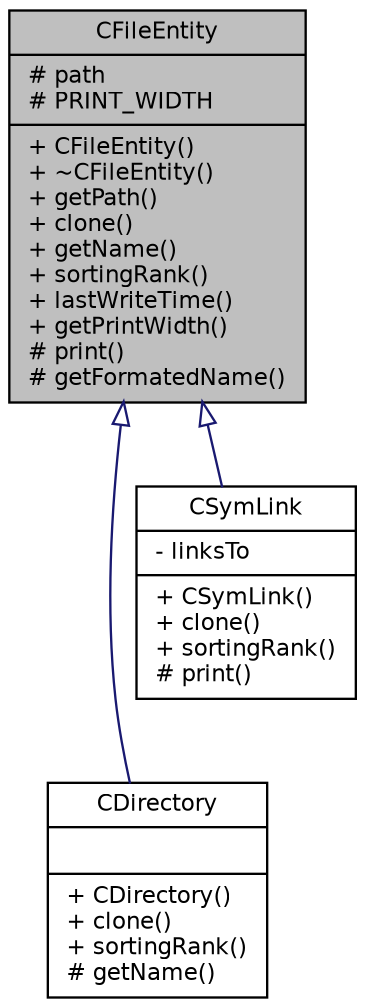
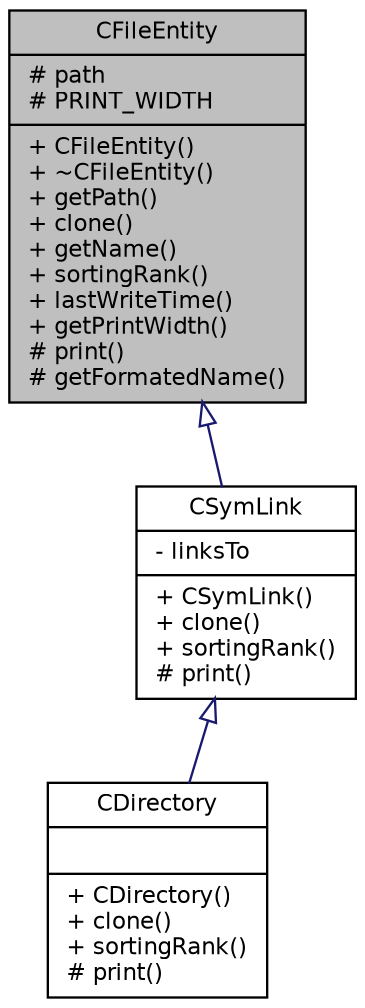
edge "CDirectory" -> "CFileEntity": now "CDirectory" -> "CSymLink"
node "CDirectory": text "# getName()" -> "# print()"
